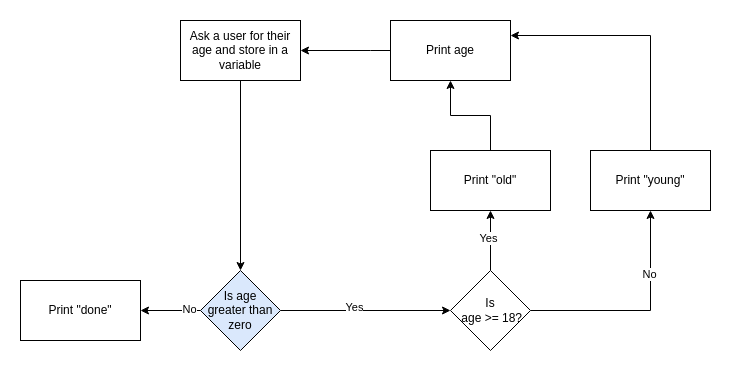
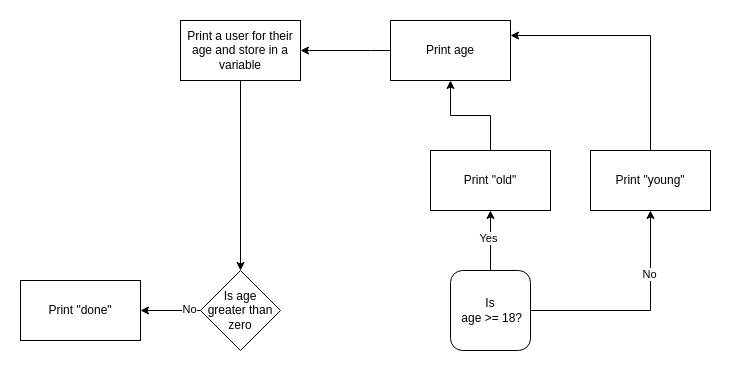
node "Ask a user for their age and store in a variable": label "Ask a user for their age and store in a variable" -> "Print a user for their age and store in a variable"
node "Is age greater than zero": fillcolor #dae8fc -> #ffffff
edge "Is age greater than zero" -> "Is age >= 18?": removed, label "Yes"
node "Is age >= 18?": shape diamond -> rounded rectangle
